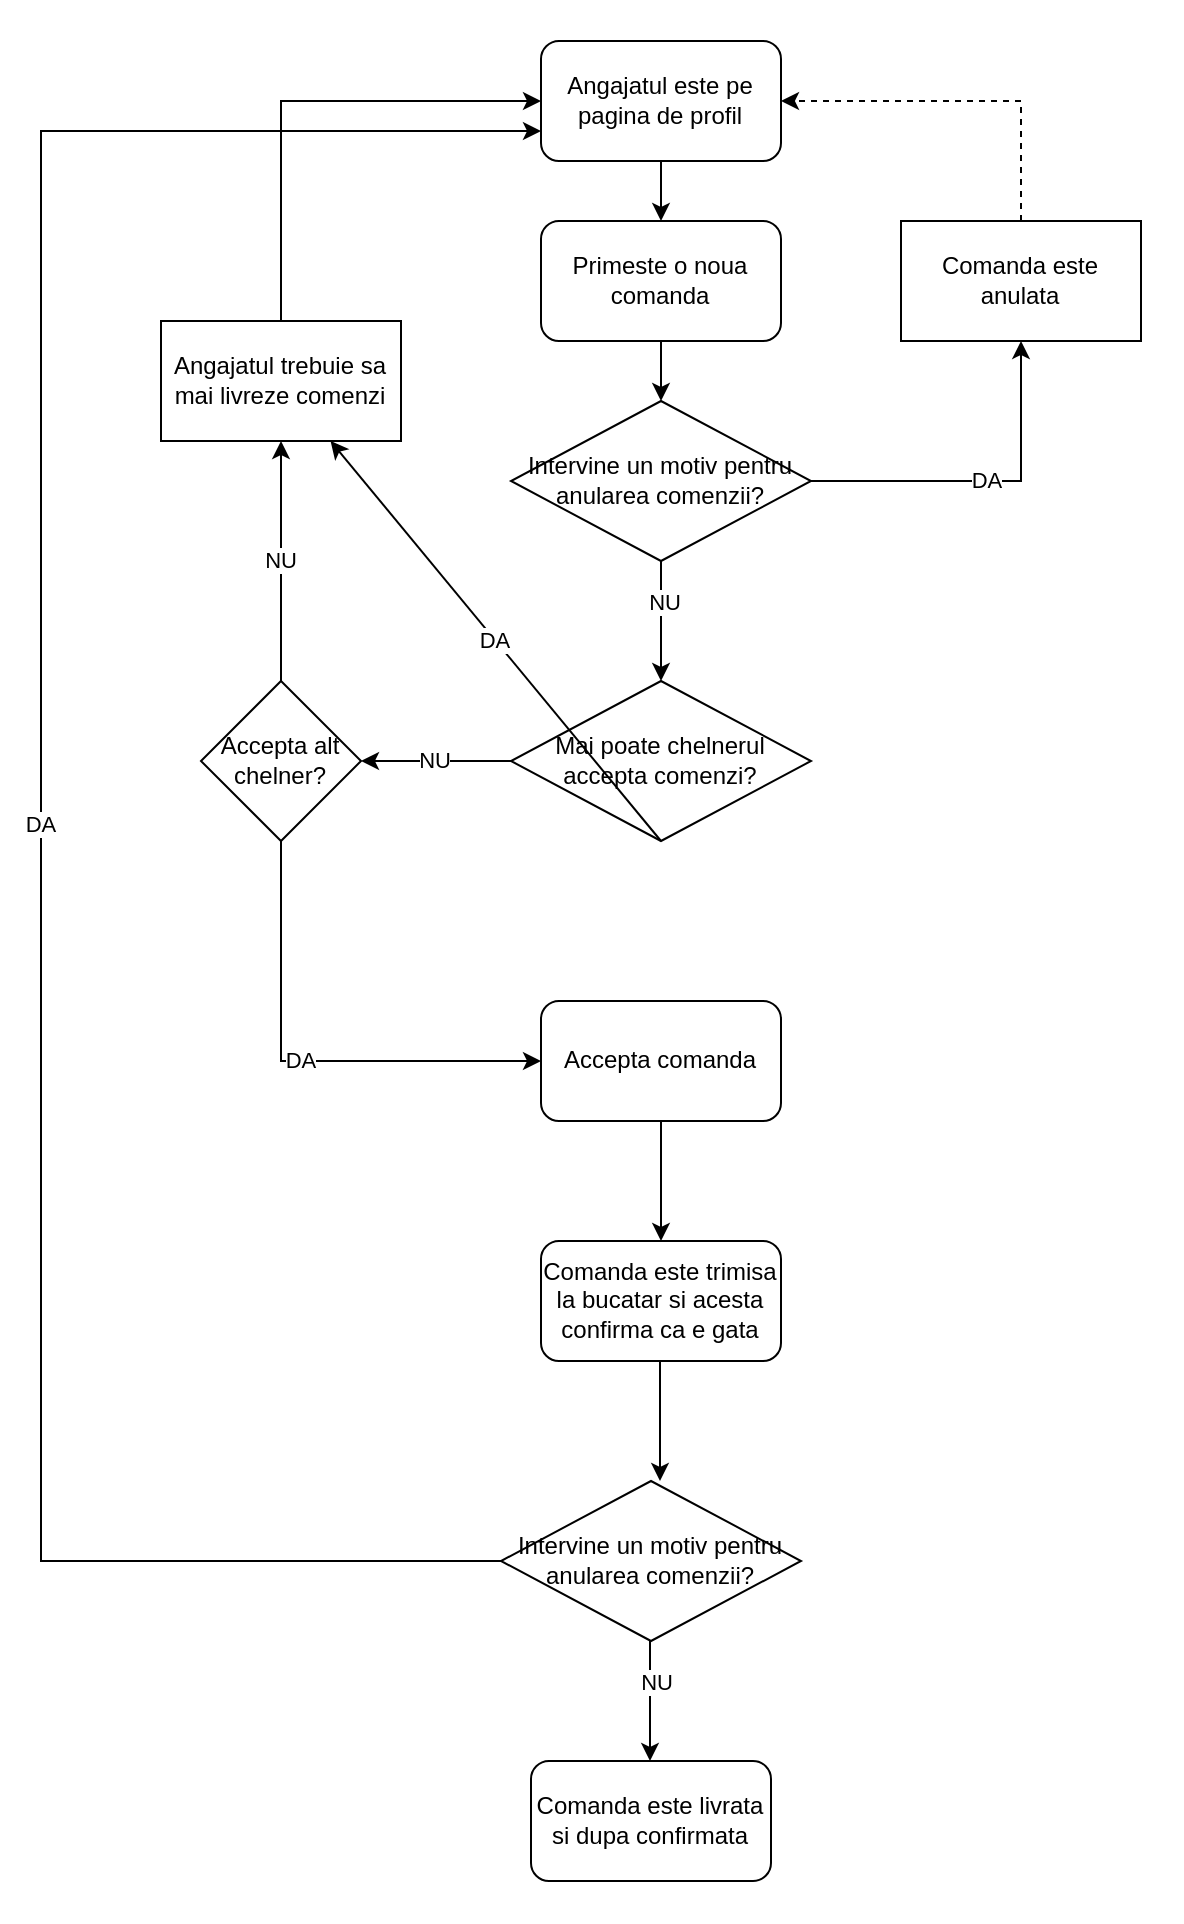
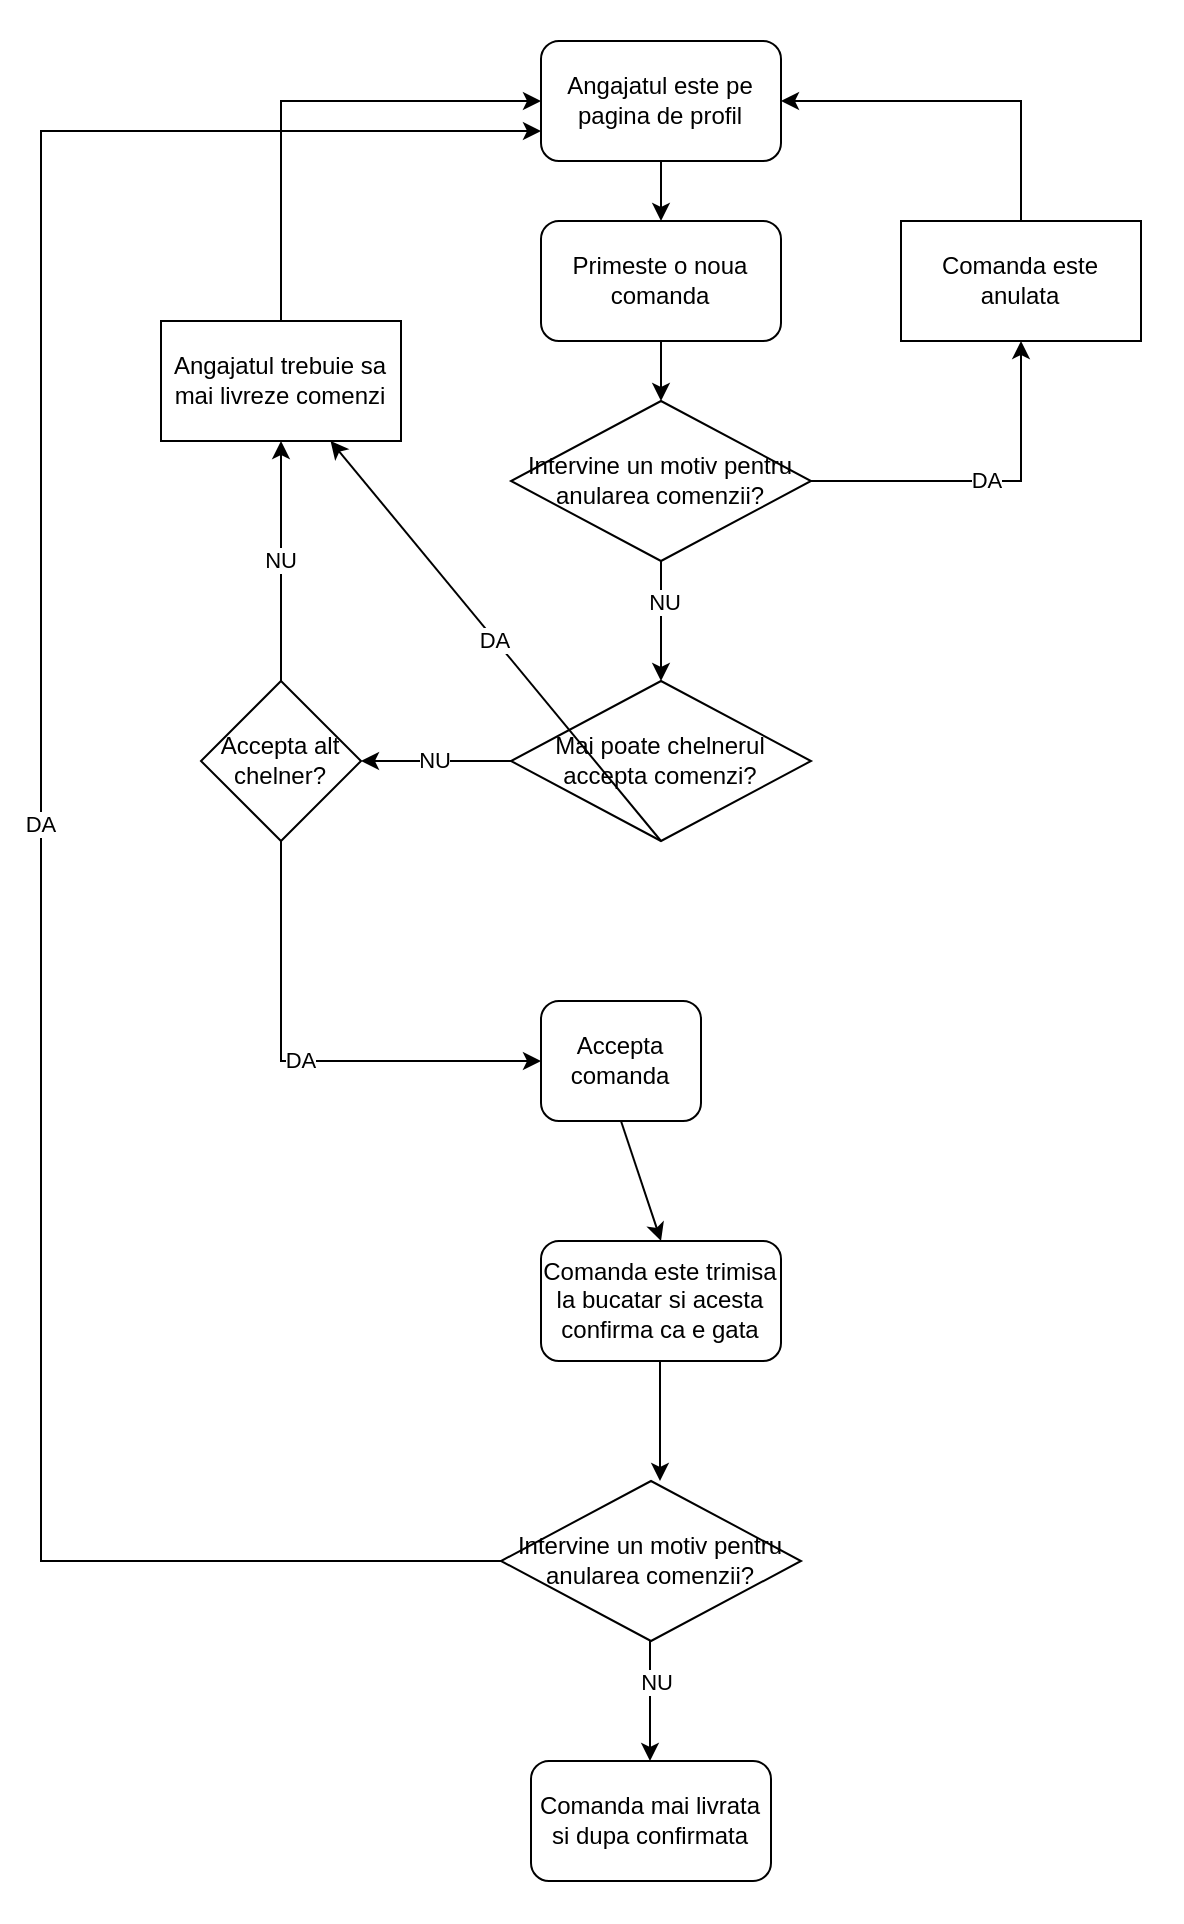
edge "Comanda este anulata" -> "Angajatul este pe pagina de profil": style dashed -> solid
node "Accepta comanda": size 240x120 -> 160x120
node "Comanda este livrata si dupa confirmata": label "Comanda este livrata si dupa confirmata" -> "Comanda mai livrata si dupa confirmata"
